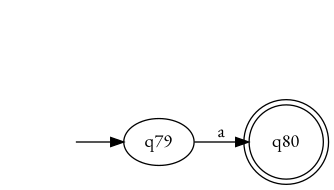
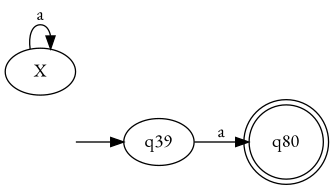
node "X": added
node "q79": label "q79" -> "q39"
